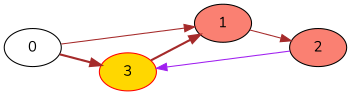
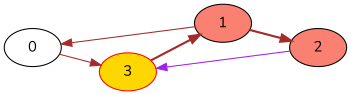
edge "1" -> "2": style solid -> bold
edge "0" -> "1": reversed
edge "0" -> "3": style bold -> solid
